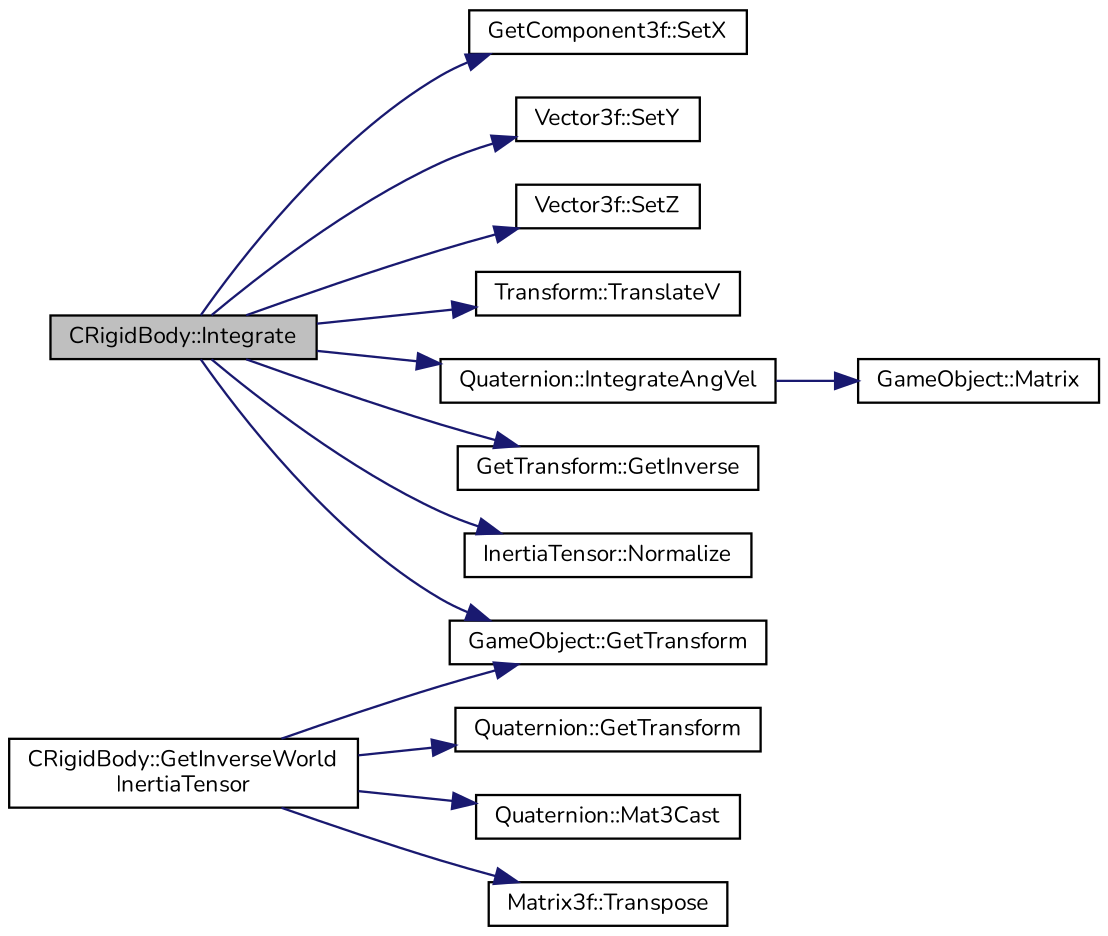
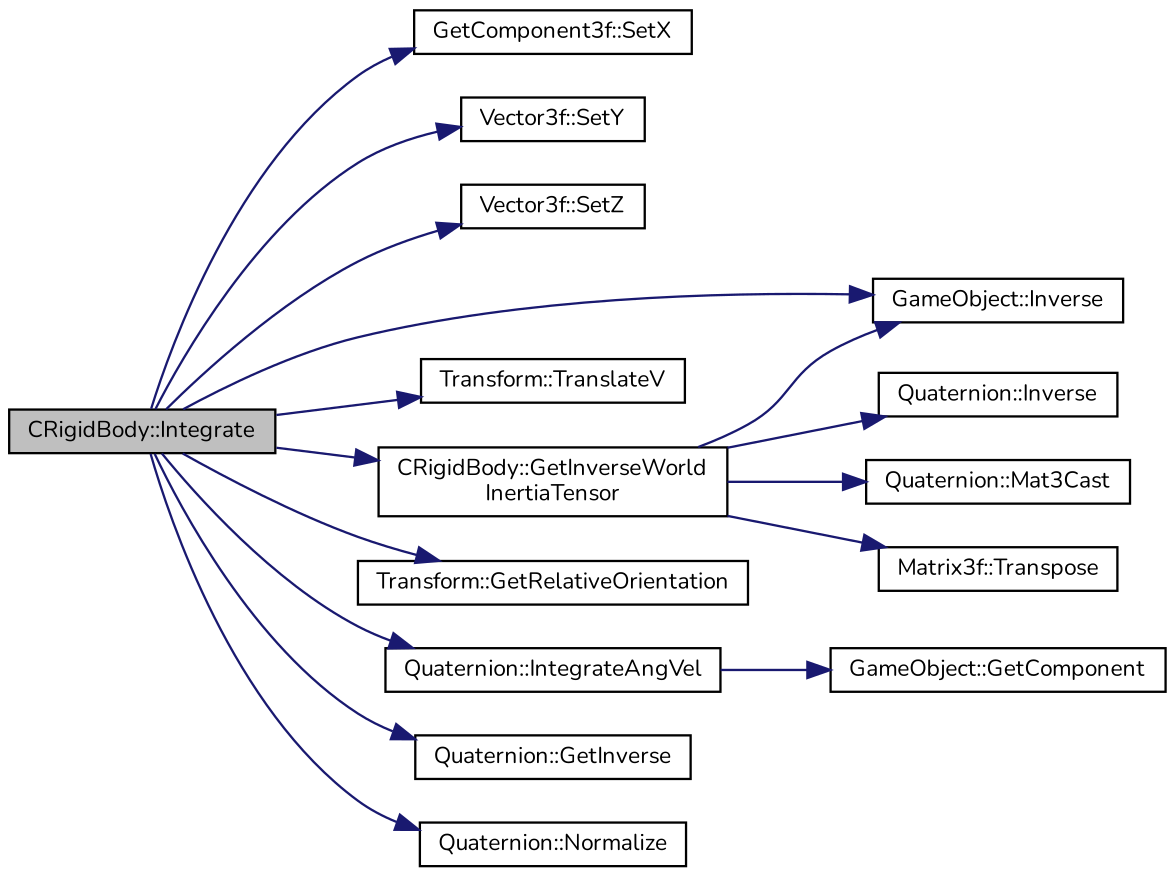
node "GameObject::Matrix": label "GameObject::Matrix" -> "GameObject::GetComponent"
edge "CRigidBody::Integrate" -> "CRigidBody::GetInverseWorld InertiaTensor": added
node "GetTransform::GetInverse": label "GetTransform::GetInverse" -> "Quaternion::GetInverse"
node "InertiaTensor::Normalize": label "InertiaTensor::Normalize" -> "Quaternion::Normalize"
node "Transform::GetRelativeOrientation": added
node "GameObject::GetTransform": label "GameObject::GetTransform" -> "GameObject::Inverse"
node "Quaternion::GetTransform": label "Quaternion::GetTransform" -> "Quaternion::Inverse"
